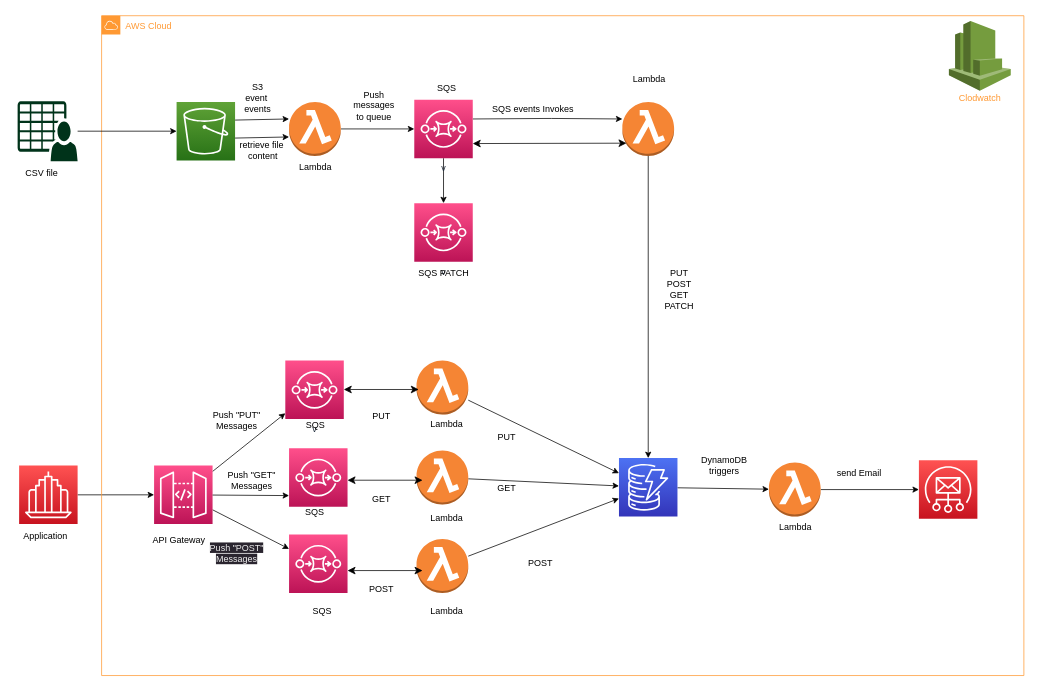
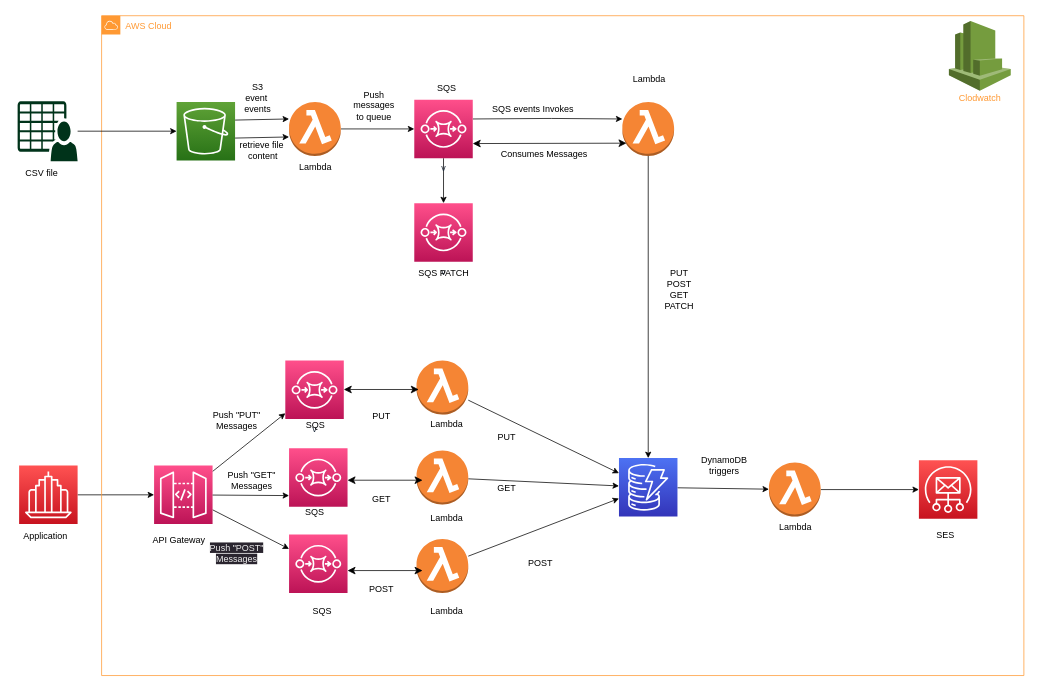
node "Consumes Messages": added
node "send Email": removed
node "SES": added
